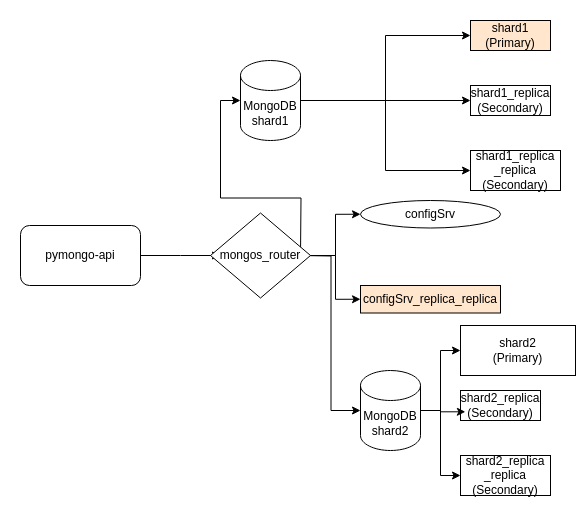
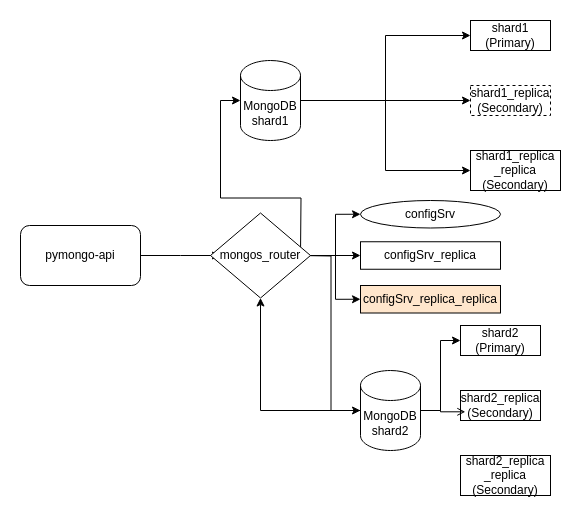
node "shard1 (Primary)": fillcolor #ffe6cc -> #ffffff
node "shard1_replica (Secondary)": style solid -> dashed
edge "mongos_router" -> "configSrv_replica": added
node "configSrv_replica": added
node "shard2 (Primary)": size 115x50 -> 80x30
edge "MongoDB shard2" -> "shard2_replica (Secondary)": arrowhead classic -> open
edge "MongoDB shard2" -> "shard2_replica _replica (Secondary)": now "MongoDB shard2" -> "mongos_router"
